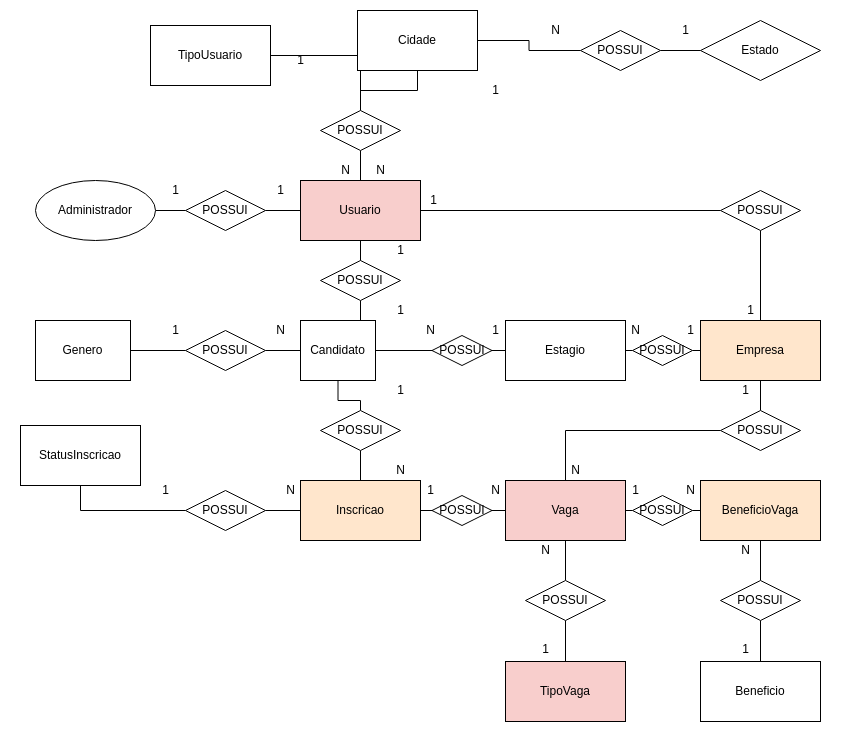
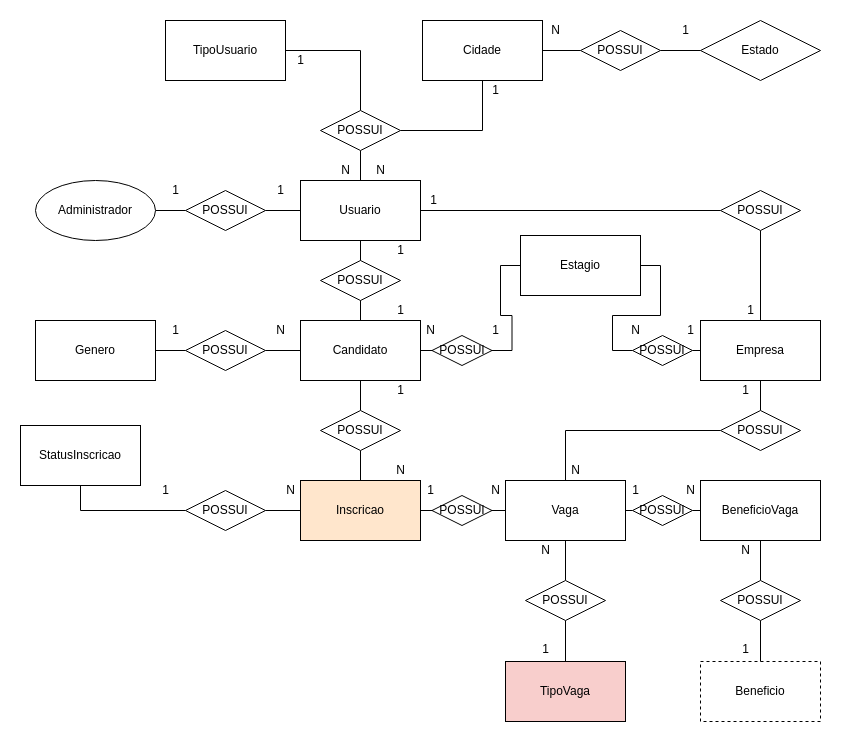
node "Cidade": moved (418, 41) -> (483, 51)
node "TipoUsuario": moved (211, 56) -> (226, 51)
node "Usuario": fillcolor #f8cecc -> #ffffff
node "Genero": size 95x60 -> 120x60
node "Candidato": size 75x60 -> 120x60
node "Estagio": moved (566, 351) -> (581, 266)
node "Empresa": fillcolor #ffe6cc -> #ffffff
node "Vaga": fillcolor #f8cecc -> #ffffff
node "BeneficioVaga": fillcolor #ffe6cc -> #ffffff
node "Beneficio": style solid -> dashed
